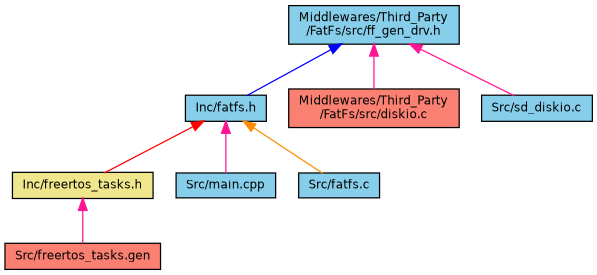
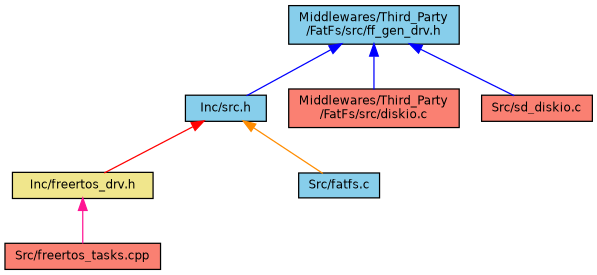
edge "Middlewares/Third_Party /FatFs/src/diskio.c" -> "Middlewares/Third_Party /FatFs/src/ff_gen_drv.h": color deeppink -> blue
edge "Src/sd_diskio.c" -> "Middlewares/Third_Party /FatFs/src/ff_gen_drv.h": color deeppink -> blue
node "Inc/fatfs.h": label "Inc/fatfs.h" -> "Inc/src.h"
node "Src/sd_diskio.c": fillcolor skyblue -> salmon
node "Inc/freertos_tasks.h": label "Inc/freertos_tasks.h" -> "Inc/freertos_drv.h"
node "Src/main.cpp": removed
node "Src/freertos_tasks.gen": label "Src/freertos_tasks.gen" -> "Src/freertos_tasks.cpp"
